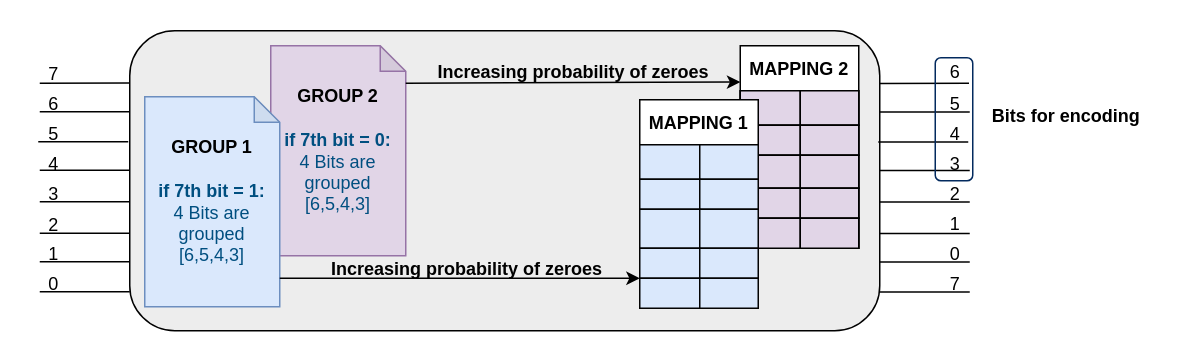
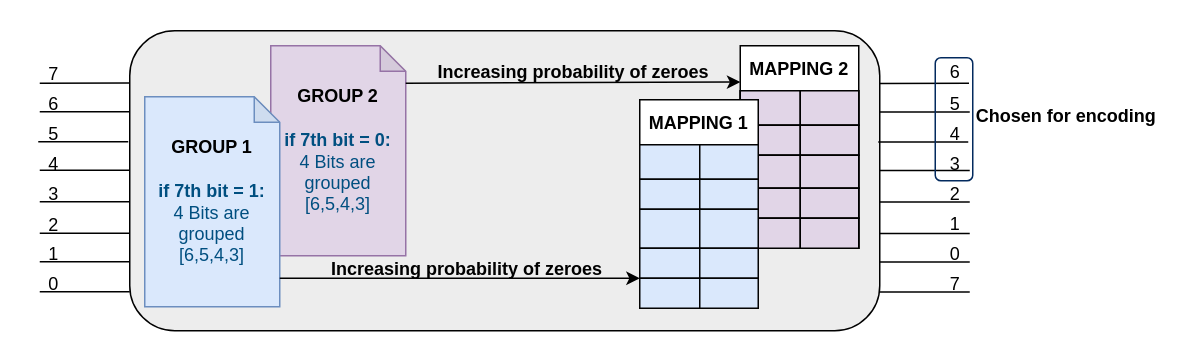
node "Bits for encoding": label "Bits for encoding" -> "Chosen for encoding"
